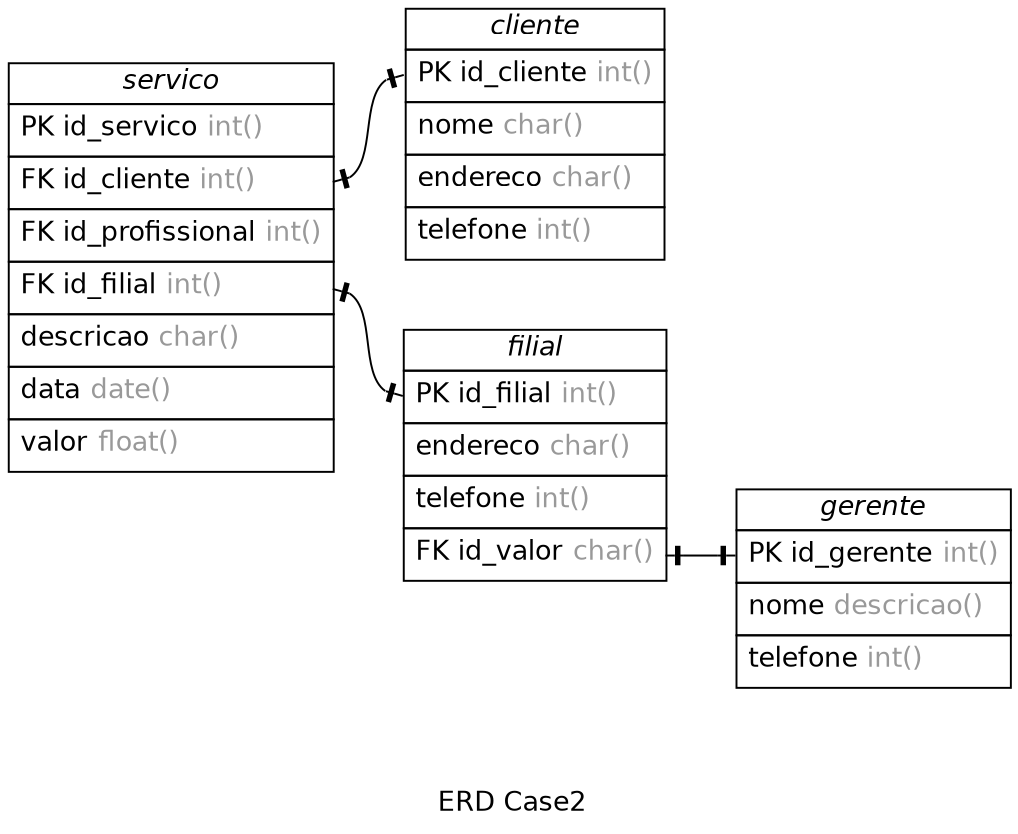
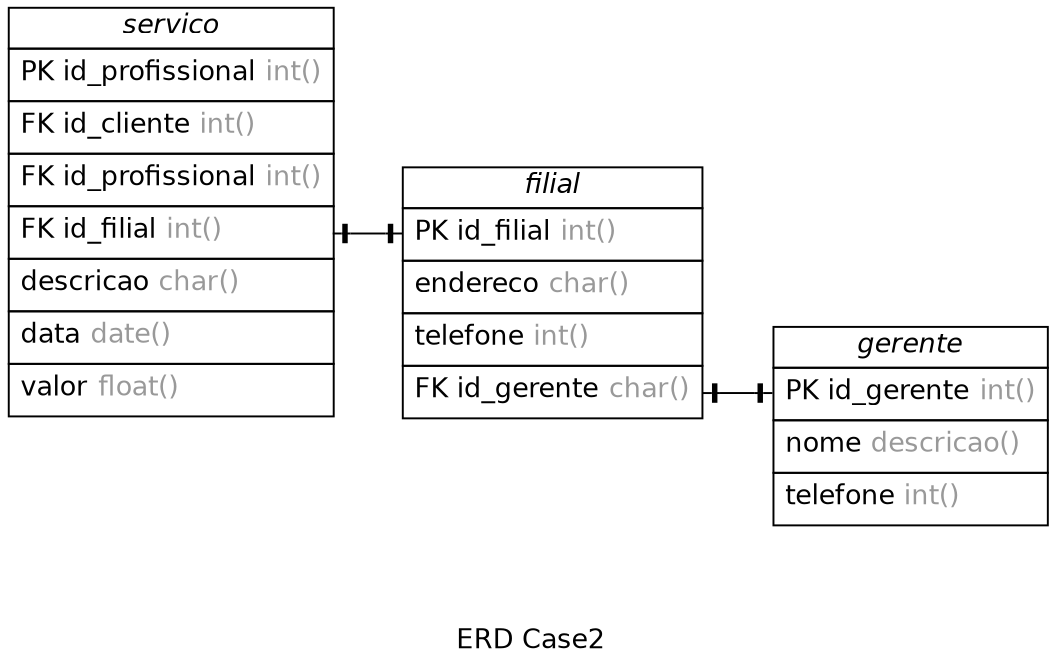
node "servico": text "PK id_servico" -> "PK id_profissional"
node "cliente": removed
node "filial": text "FK id_valor" -> "FK id_gerente"
